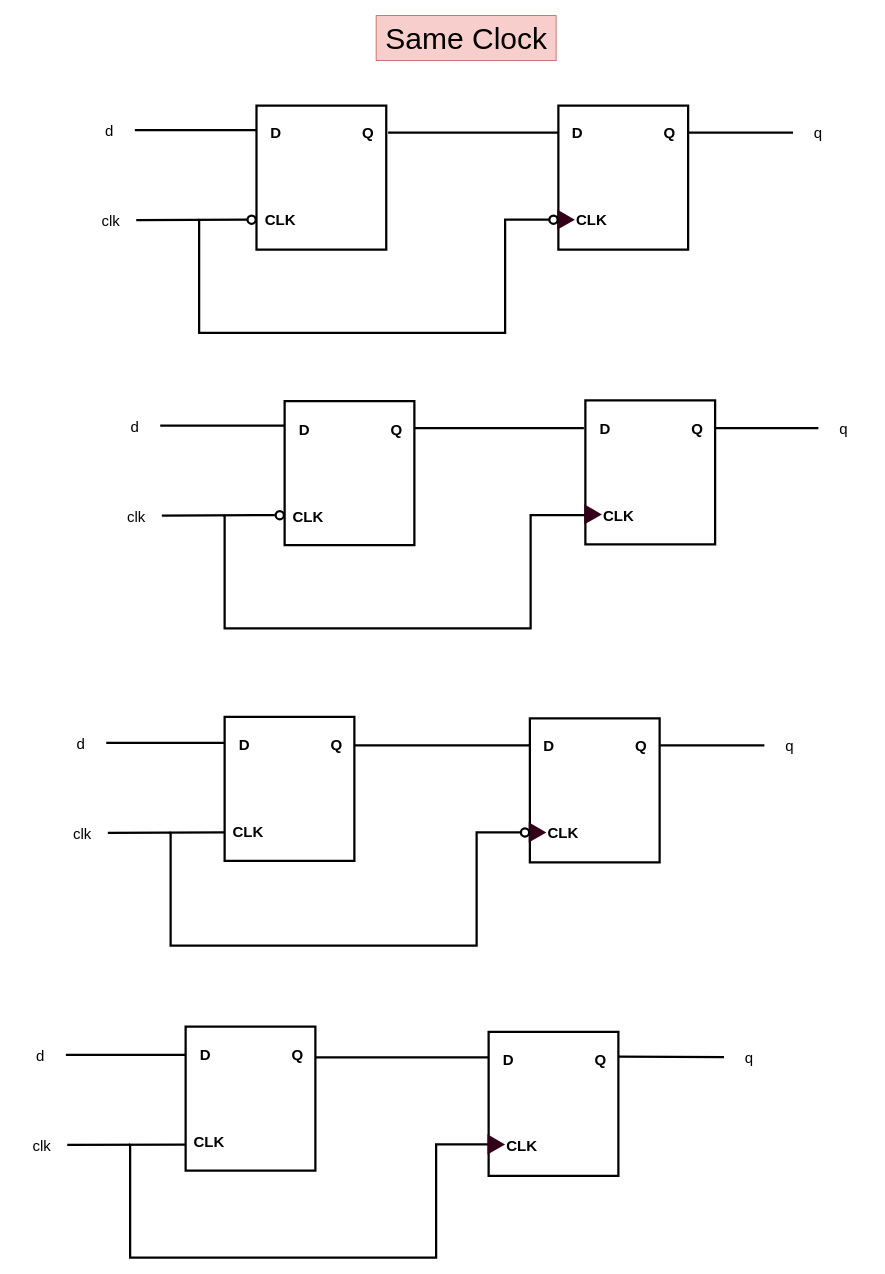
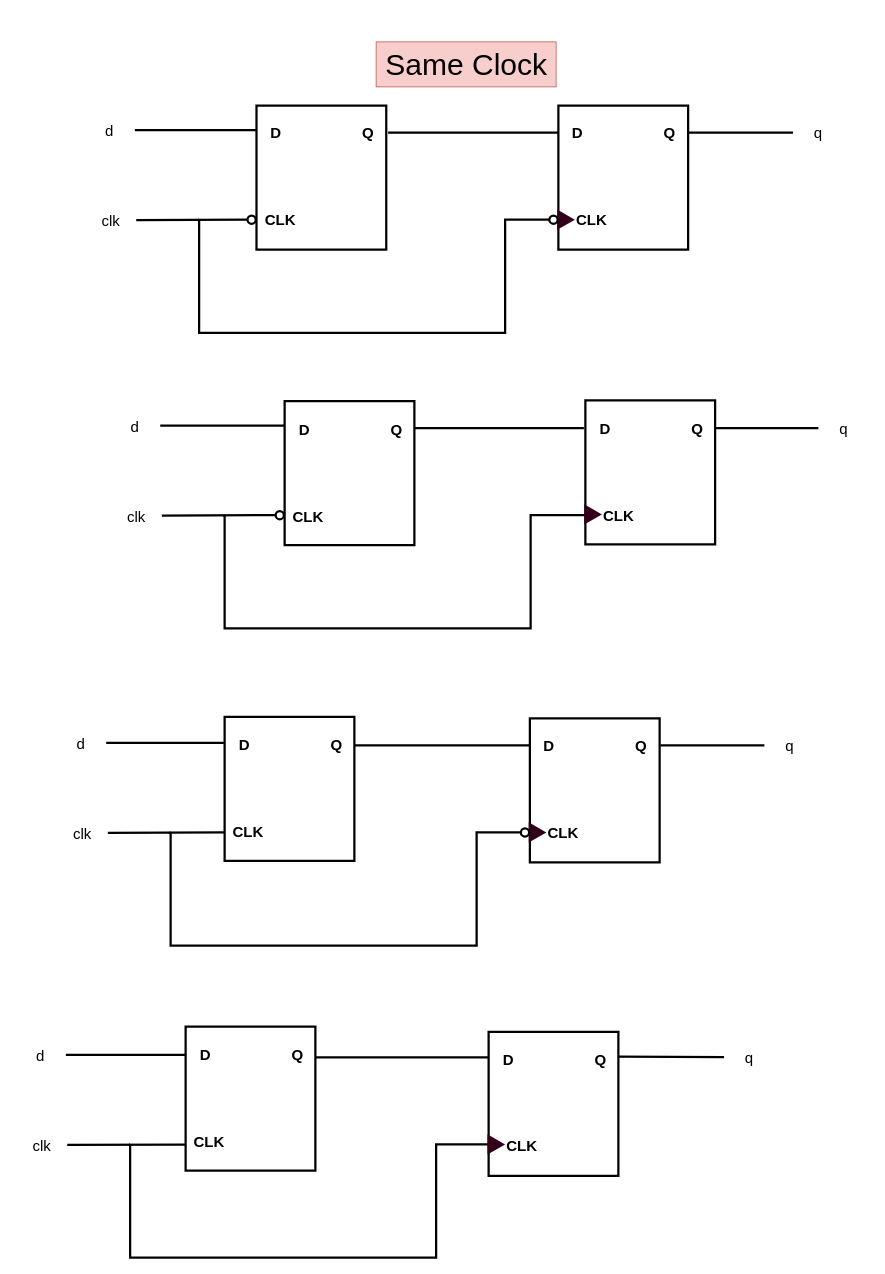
node "Same Clock": moved (466, 38) -> (466, 64)
